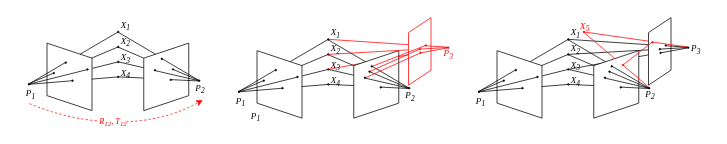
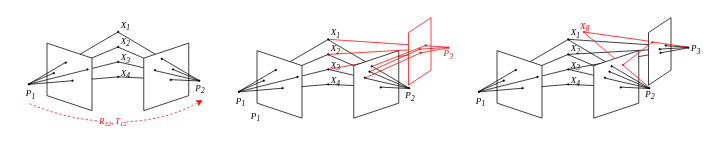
node "X5": label "X5" -> "X8"
